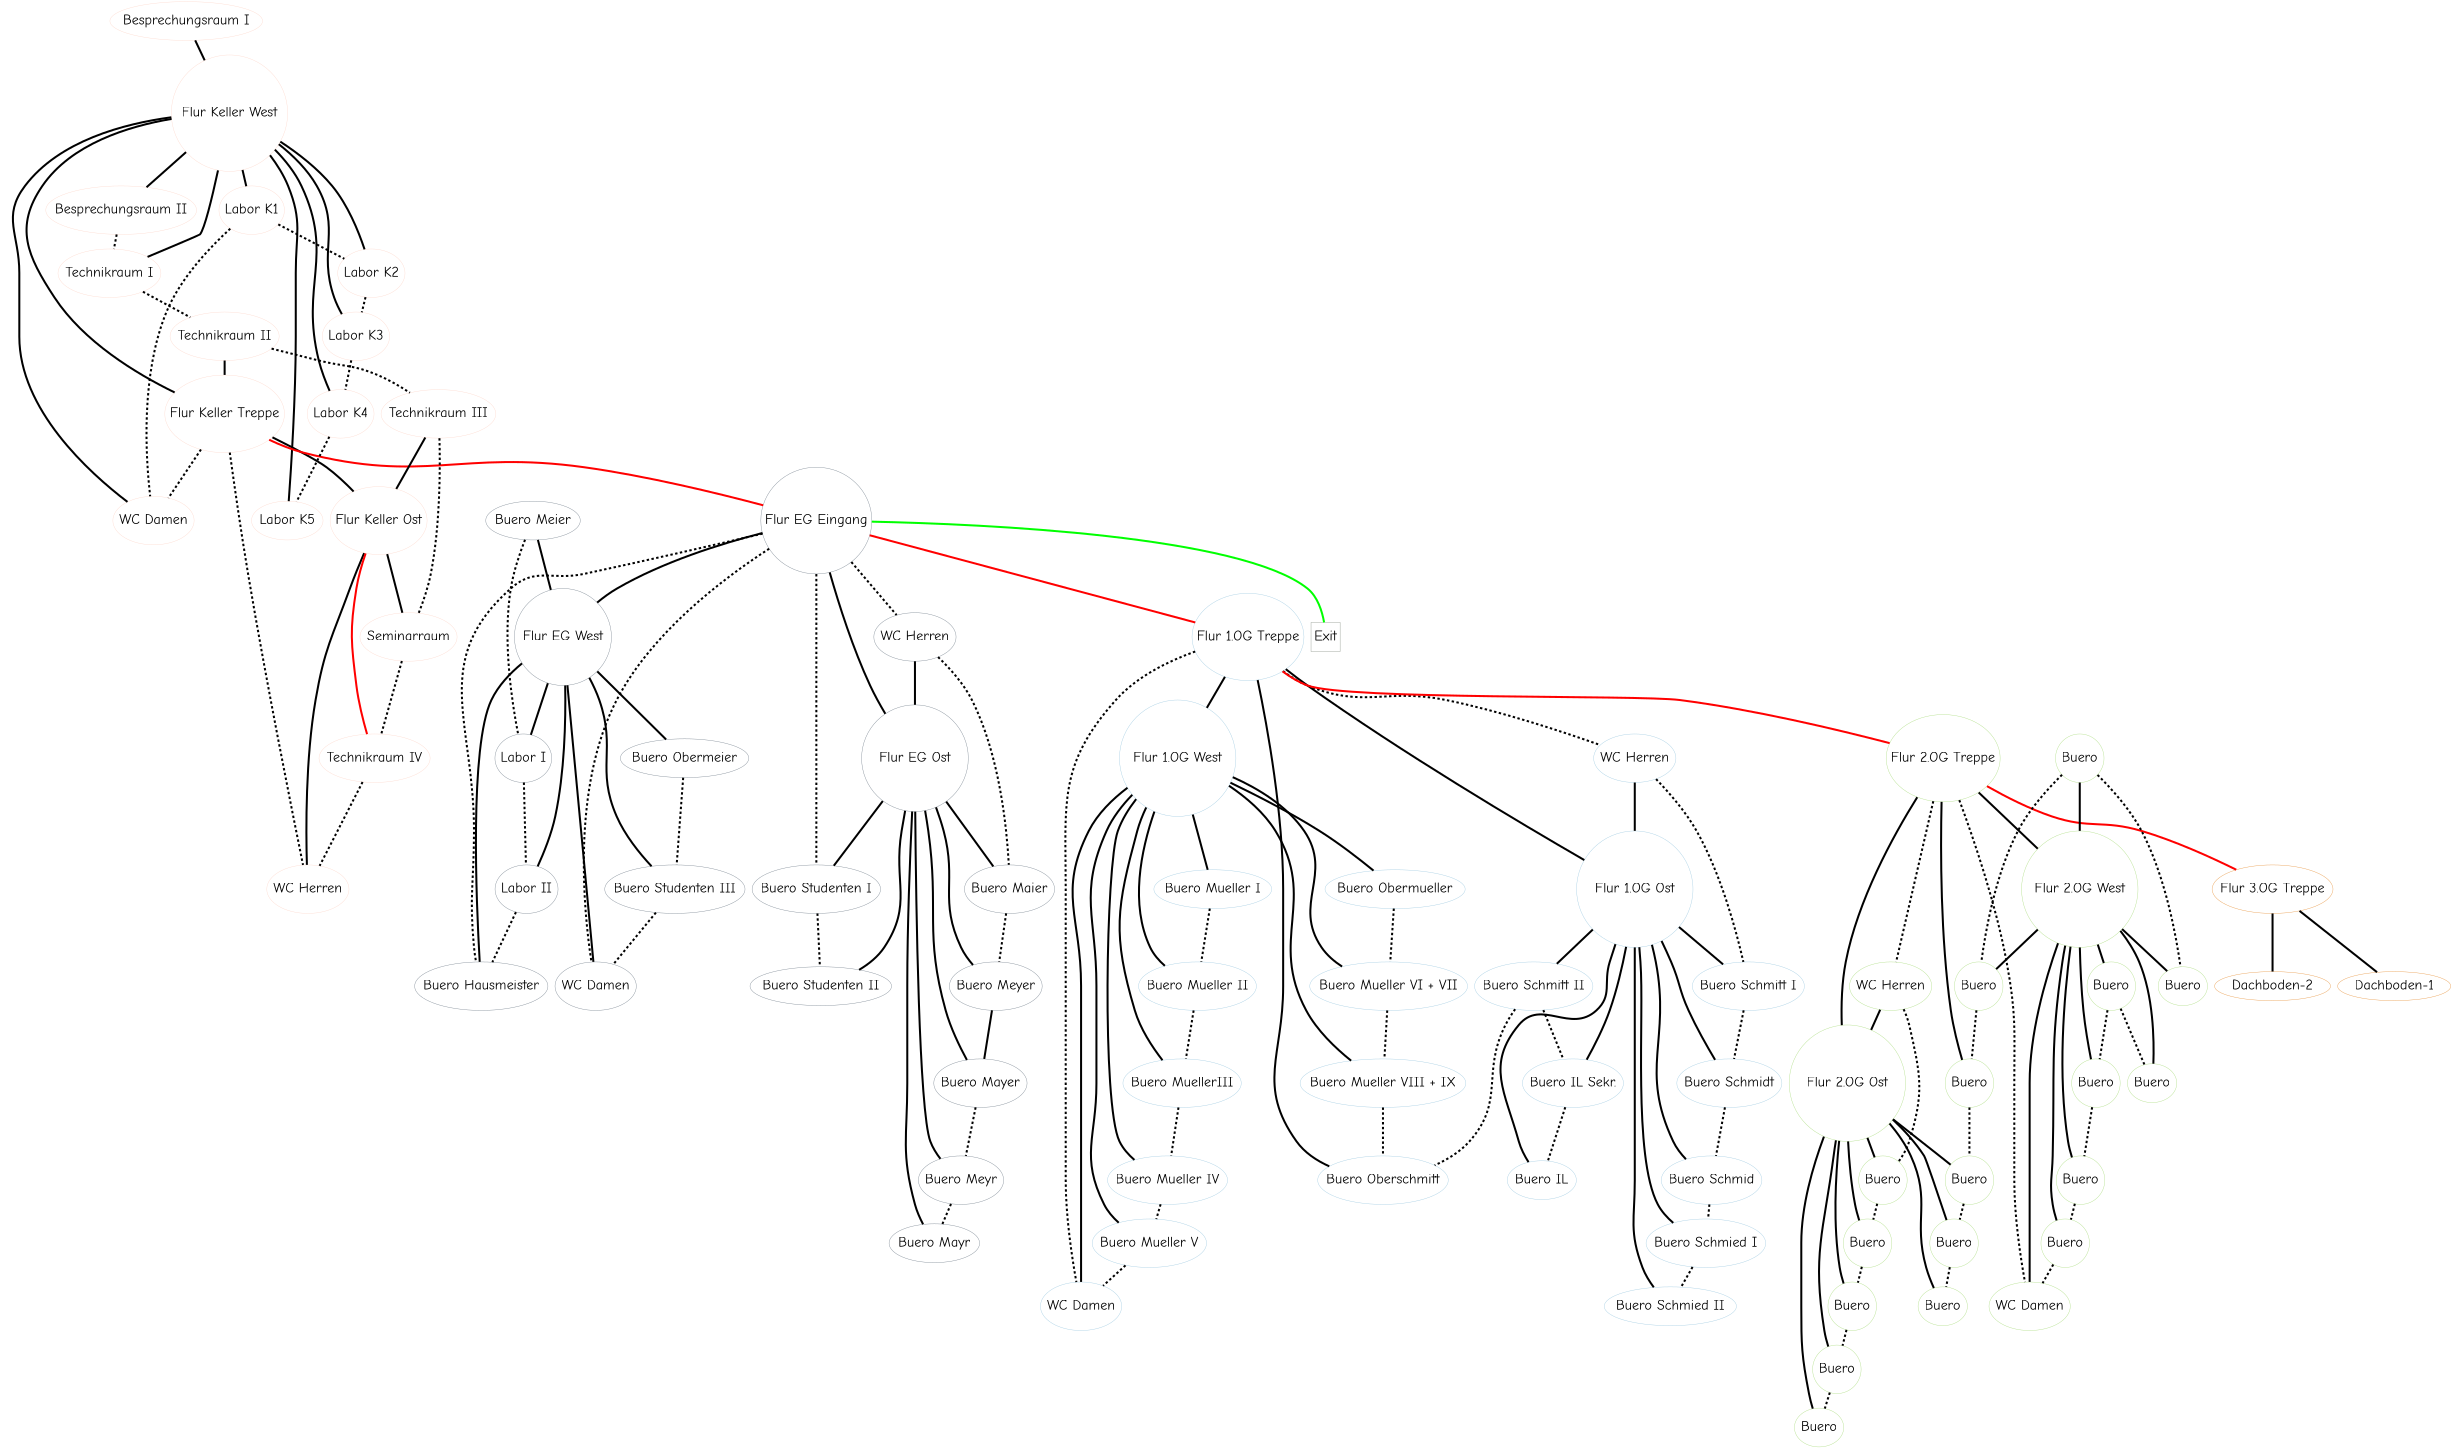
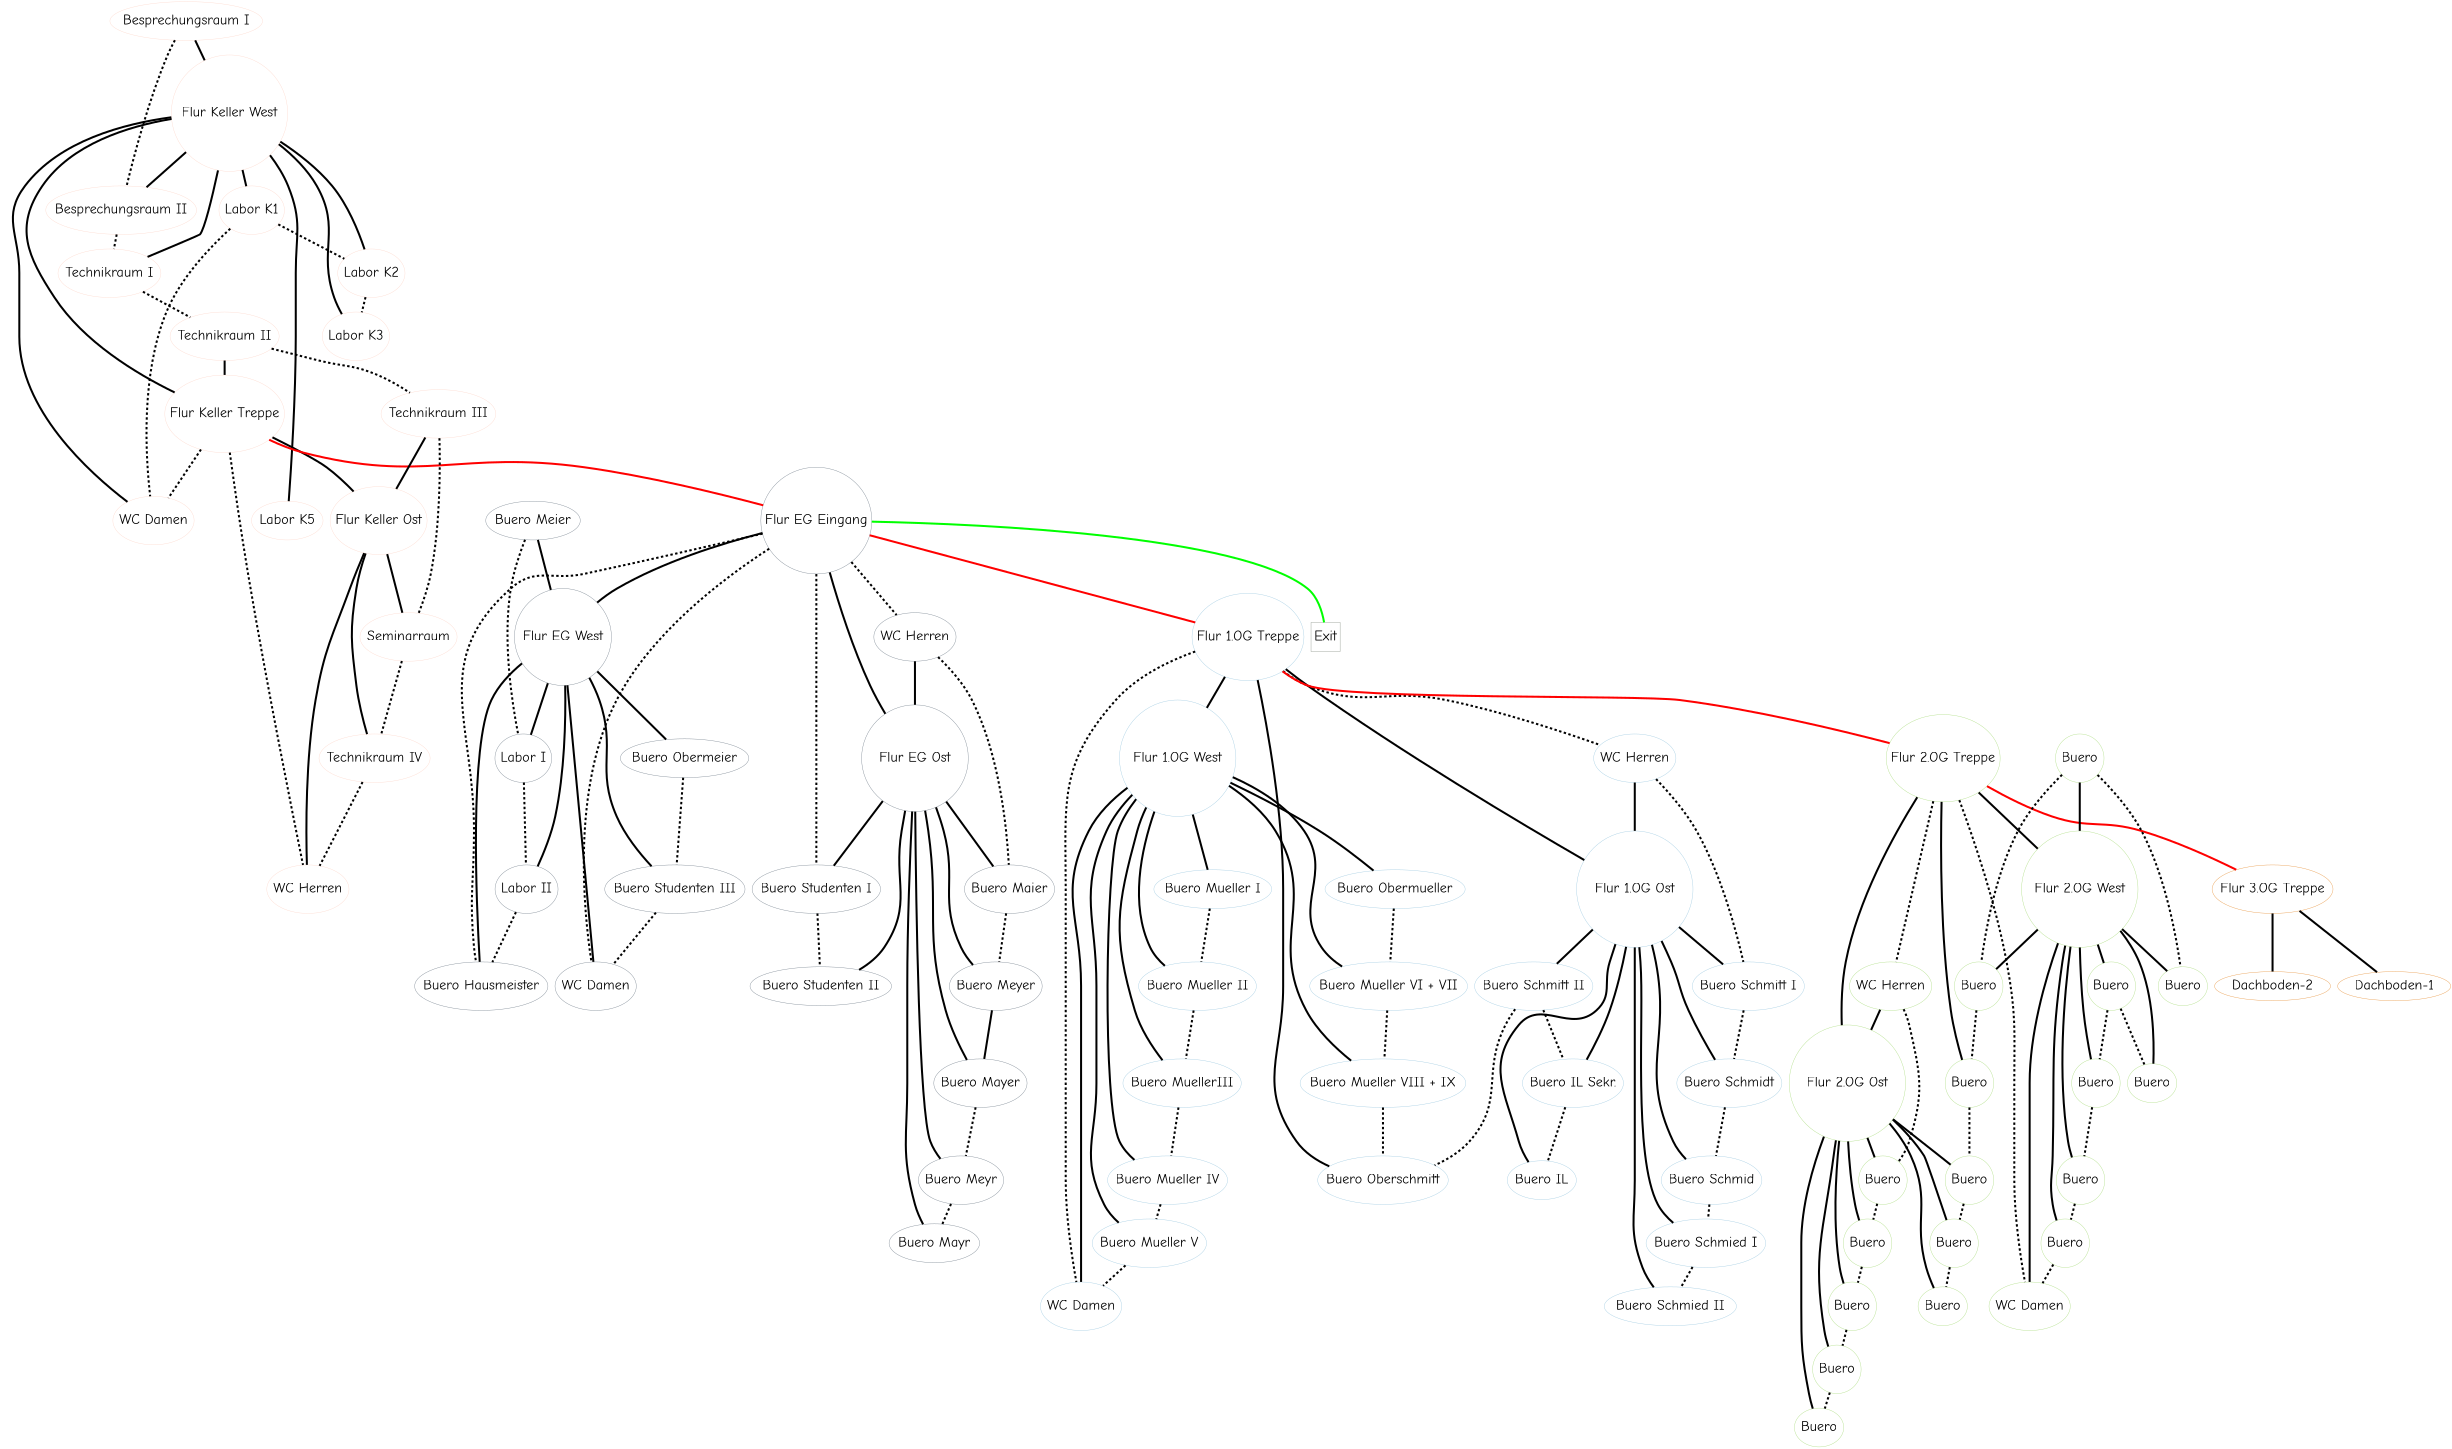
edge "Besprechungsraum I" -- "Besprechungsraum II": added
node "Labor K4": removed
edge "Flur Keller Ost" -- "Technikraum IV": color red -> black
